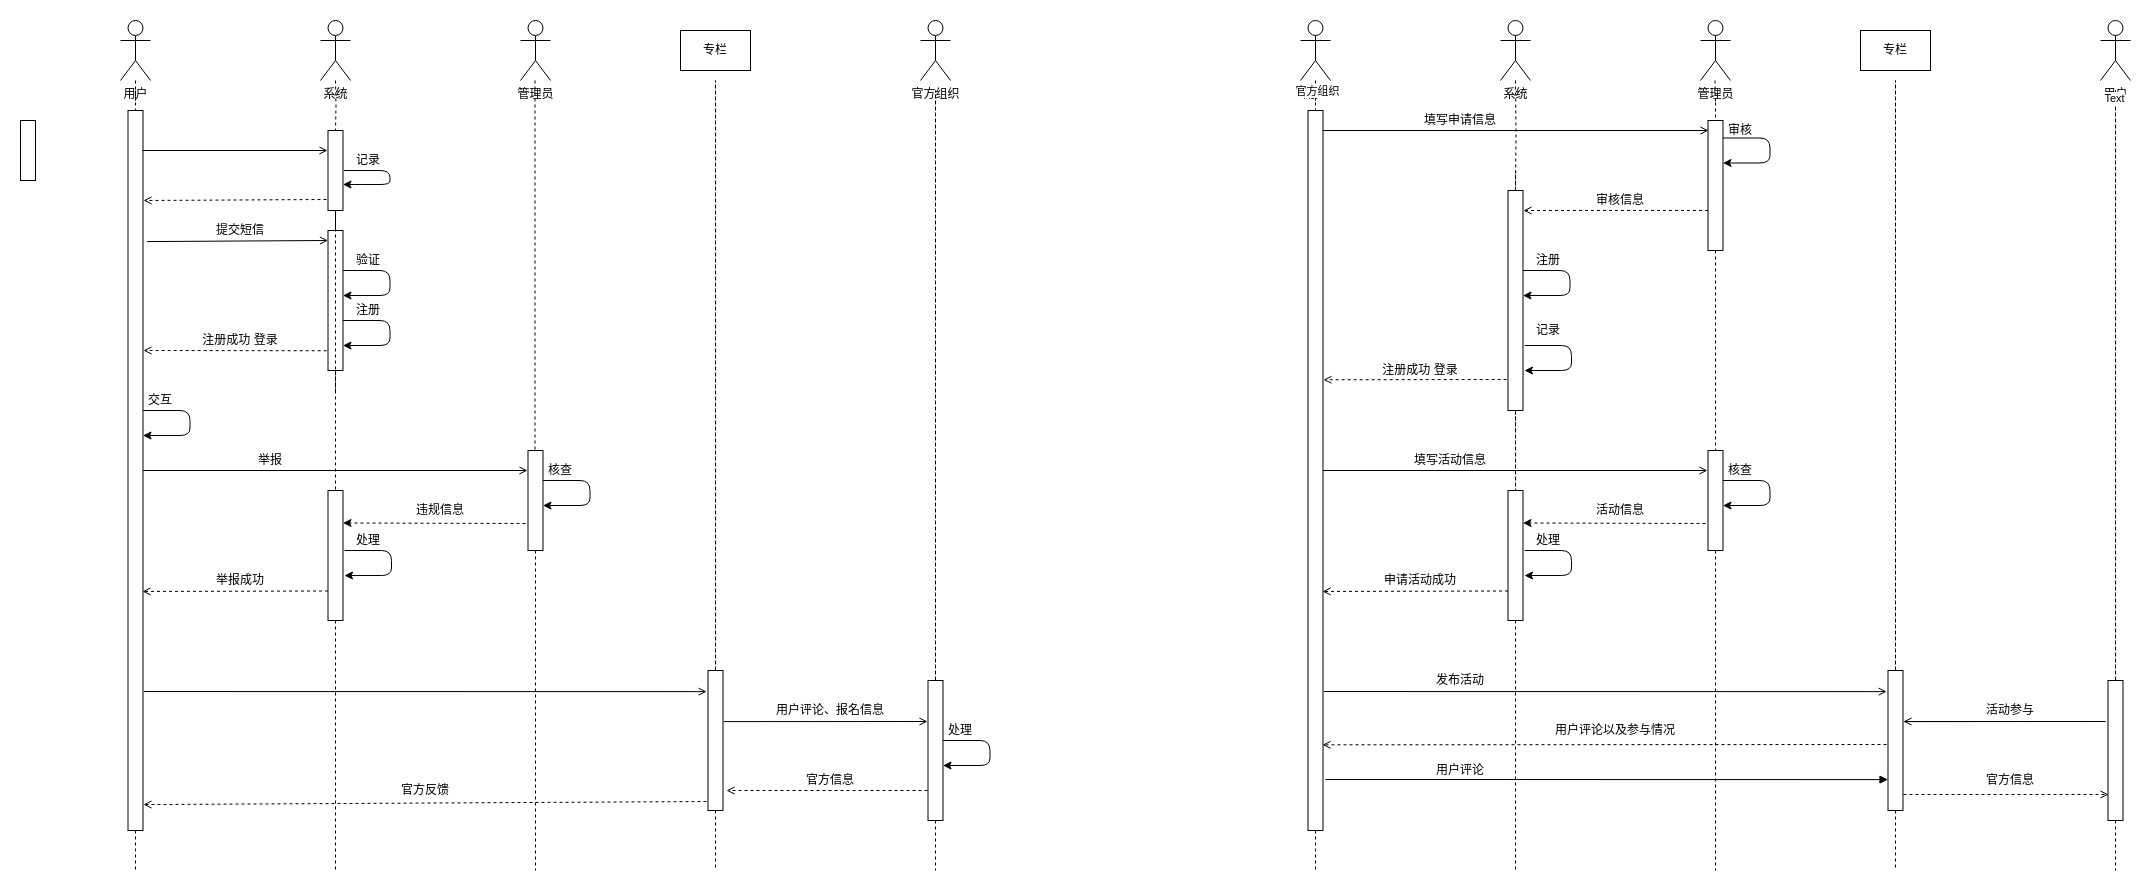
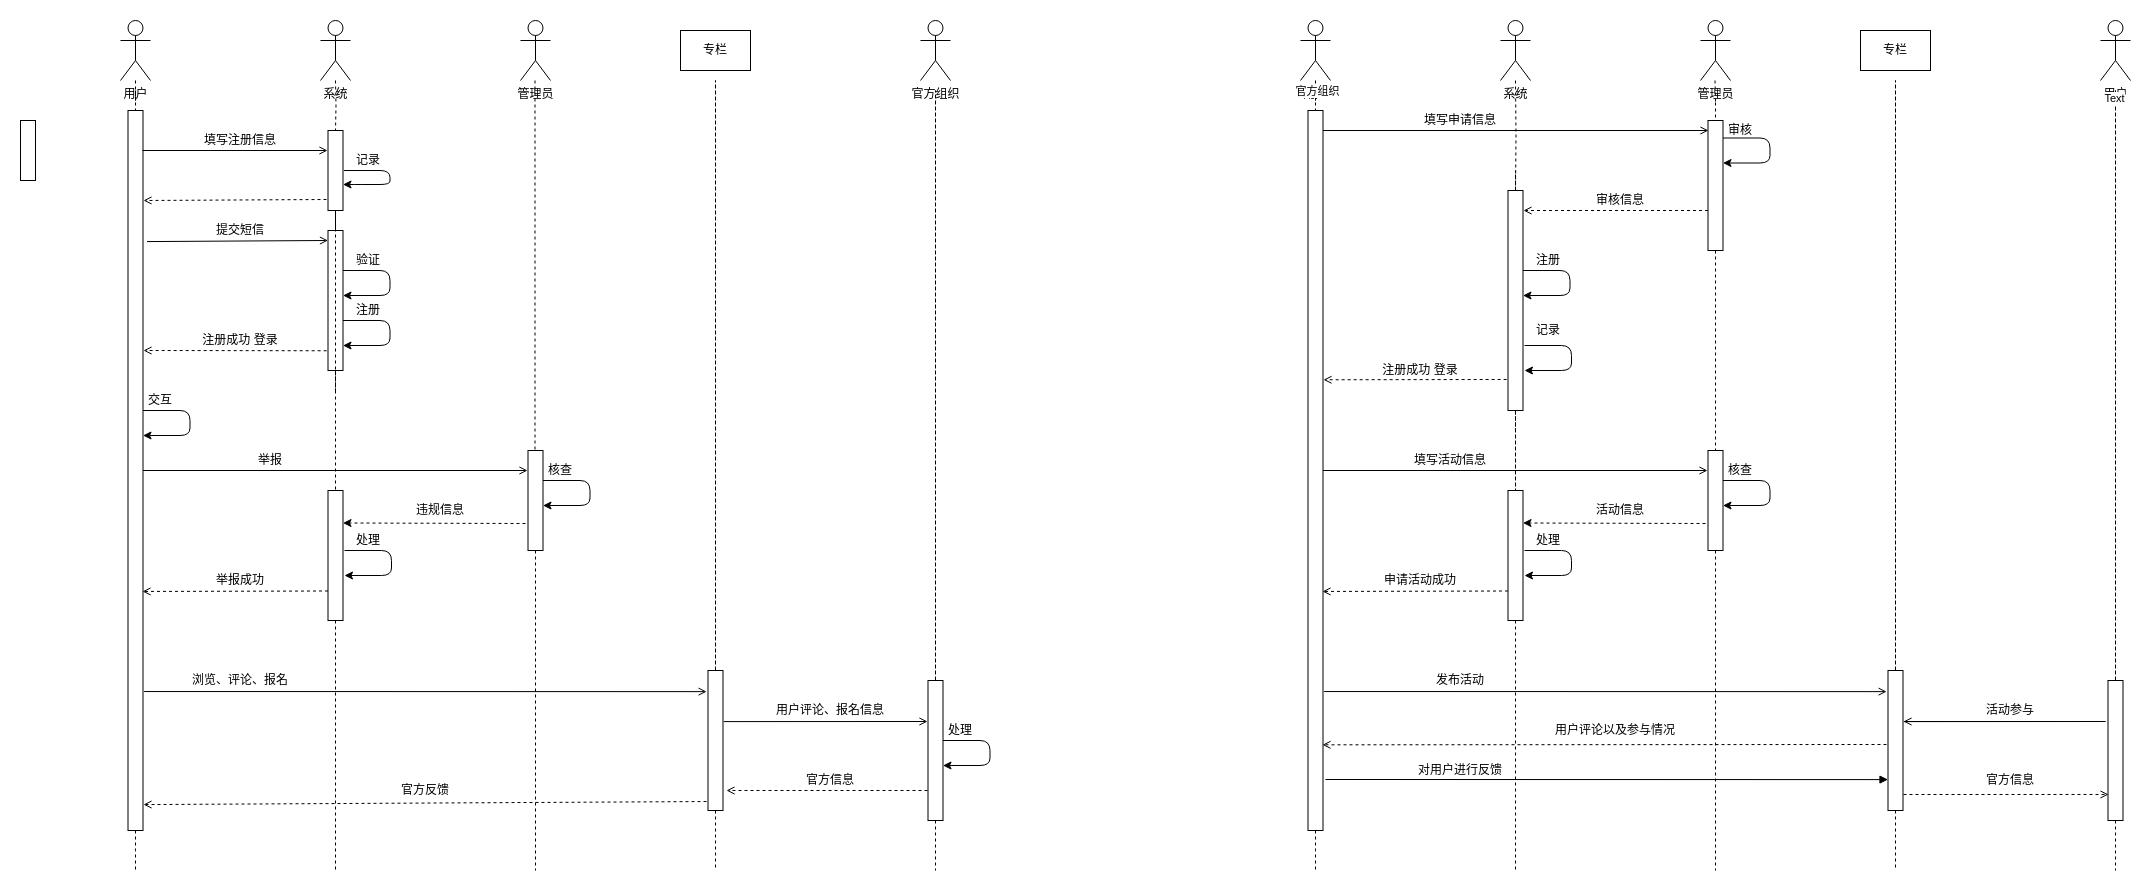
node "填写注册信息": added
node "浏览、评论、报名": added
node "用户评论": label "用户评论" -> "对用户进行反馈"
